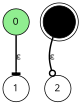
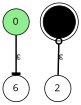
edge "3" -> "2": reversed
node "1": label "1" -> "6"
